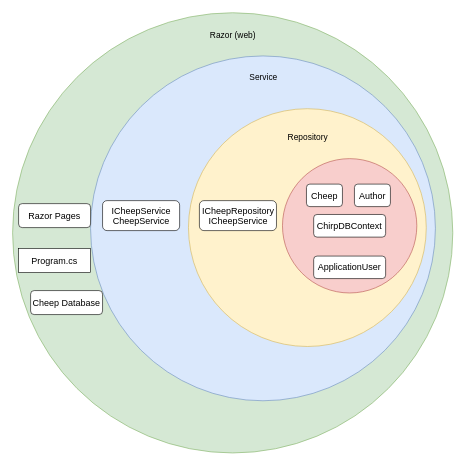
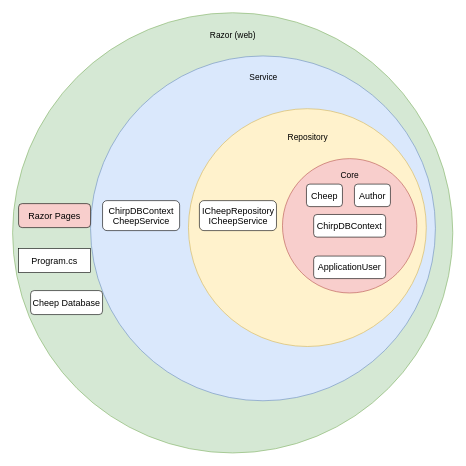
node "Core": added
node "Razor Pages": fillcolor #ffffff -> #f8cecc
node "ICheepService CheepService": label "ICheepService CheepService" -> "ChirpDBContext CheepService"
